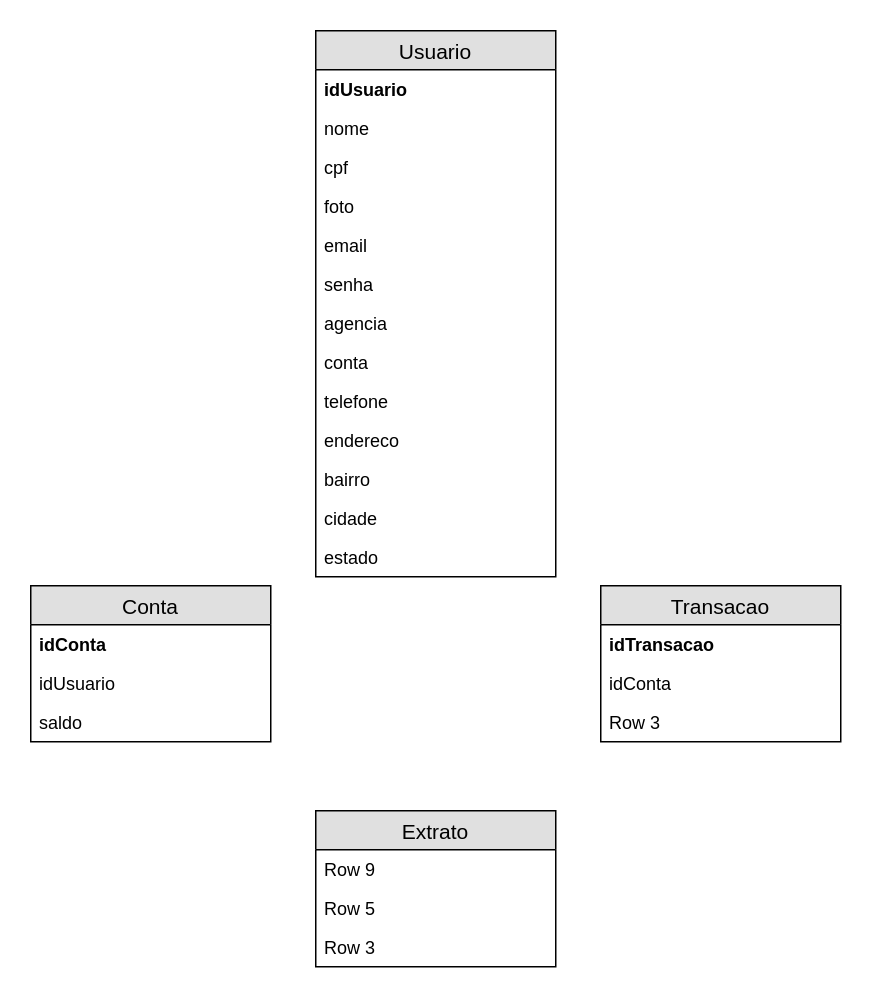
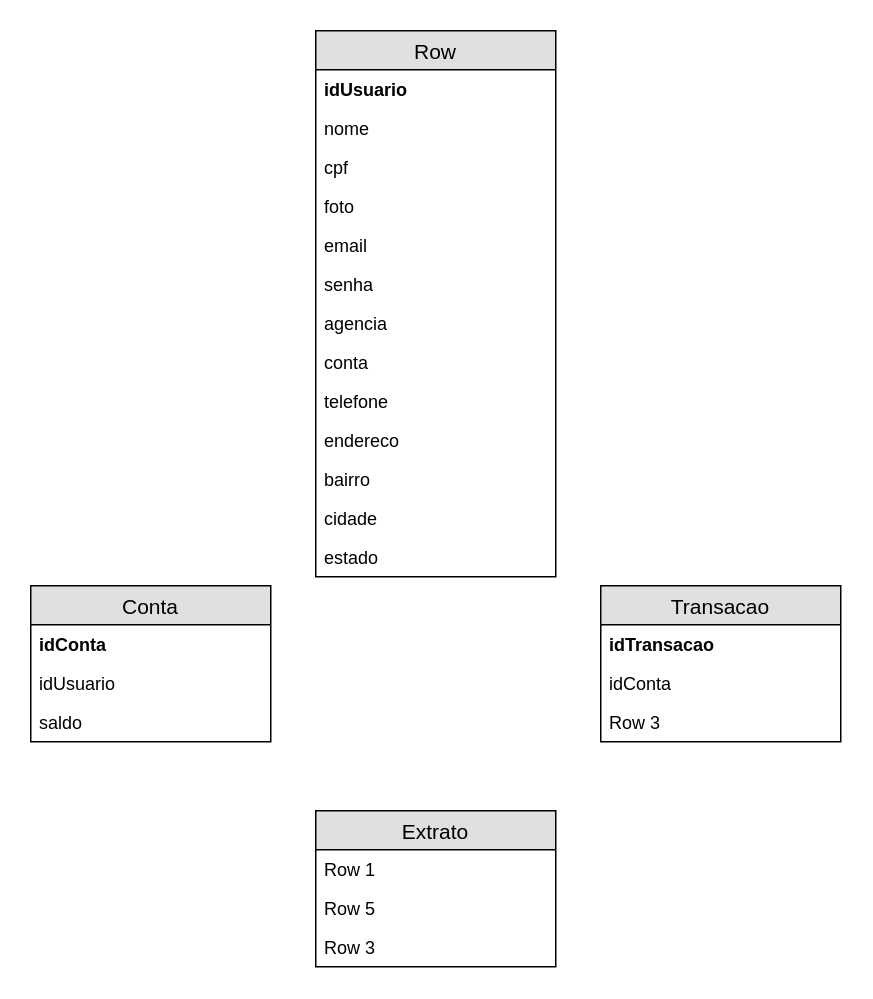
node "Usuario": label "Usuario" -> "Row"
node "Row 9": label "Row 9" -> "Row 1"
